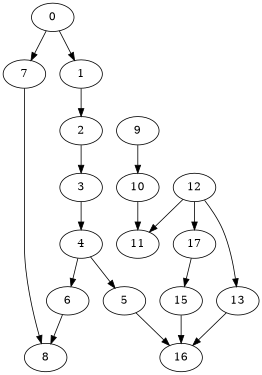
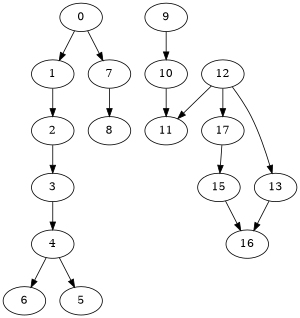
edge "6" -> "8": removed
edge "5" -> "16": removed
